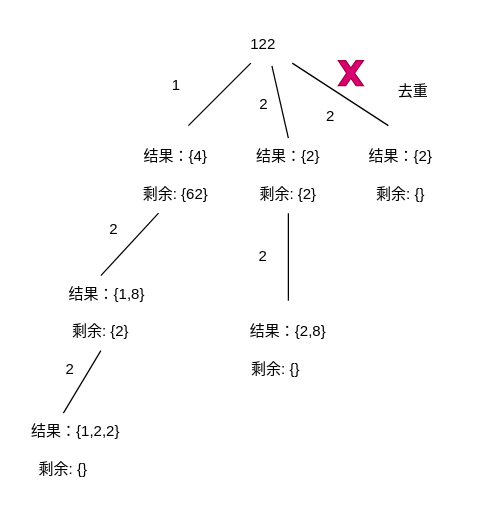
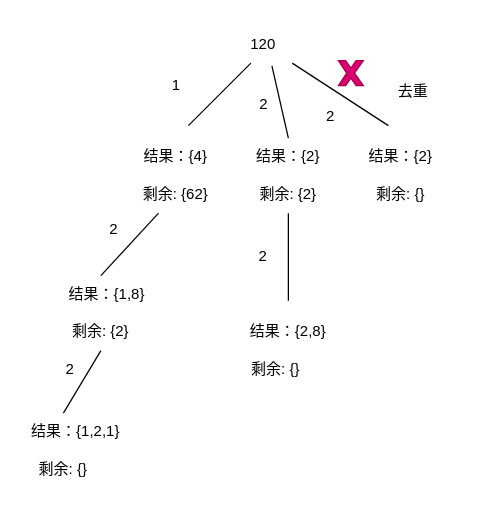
node "122": label "122" -> "120"
node "结果：{1,2,2}": label "结果：{1,2,2}" -> "结果：{1,2,1}"
